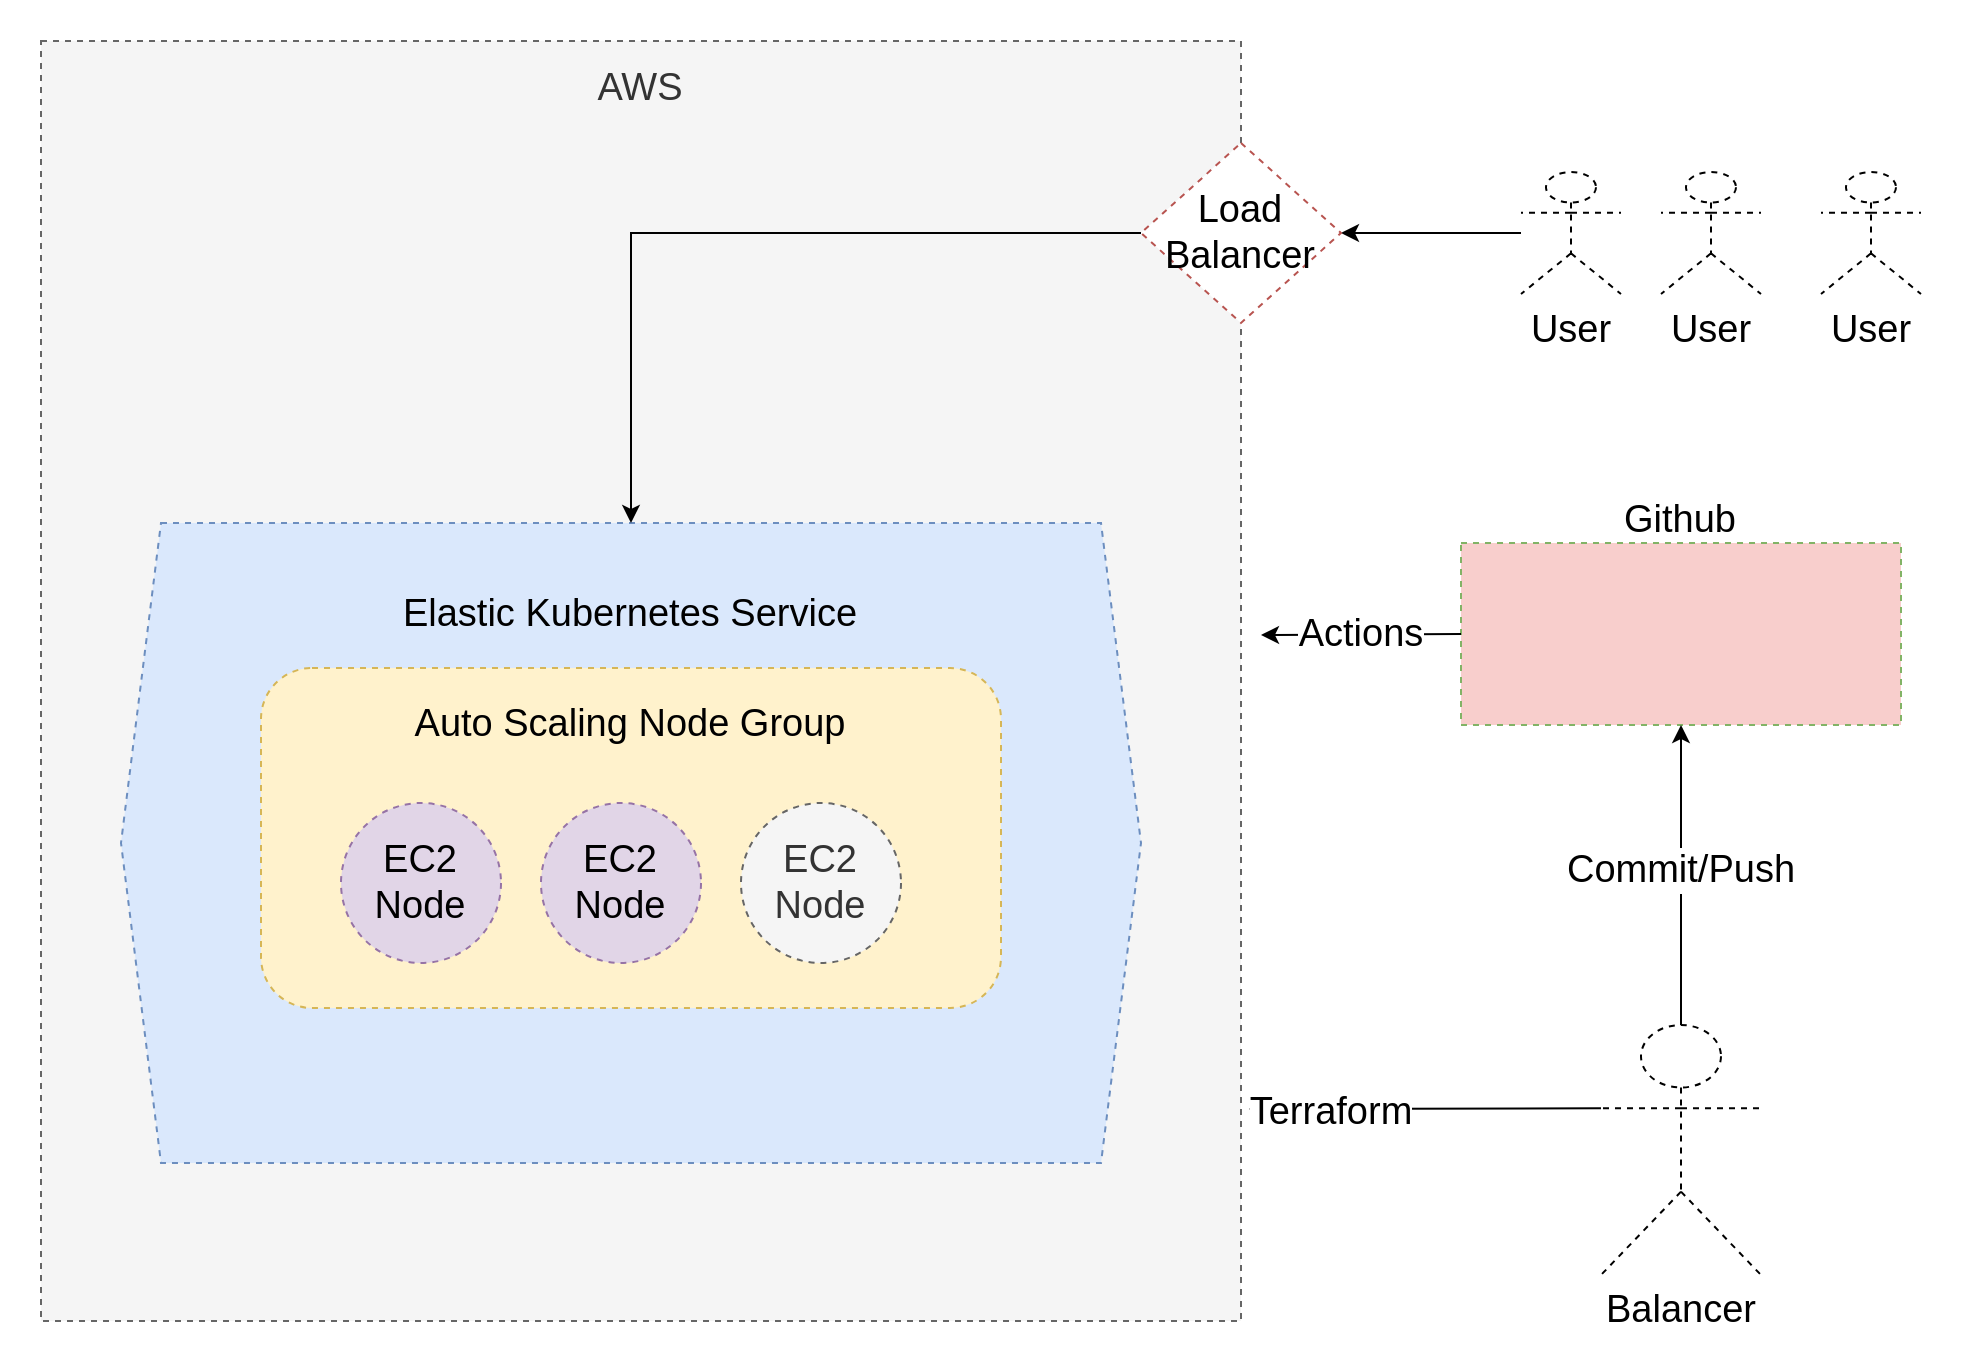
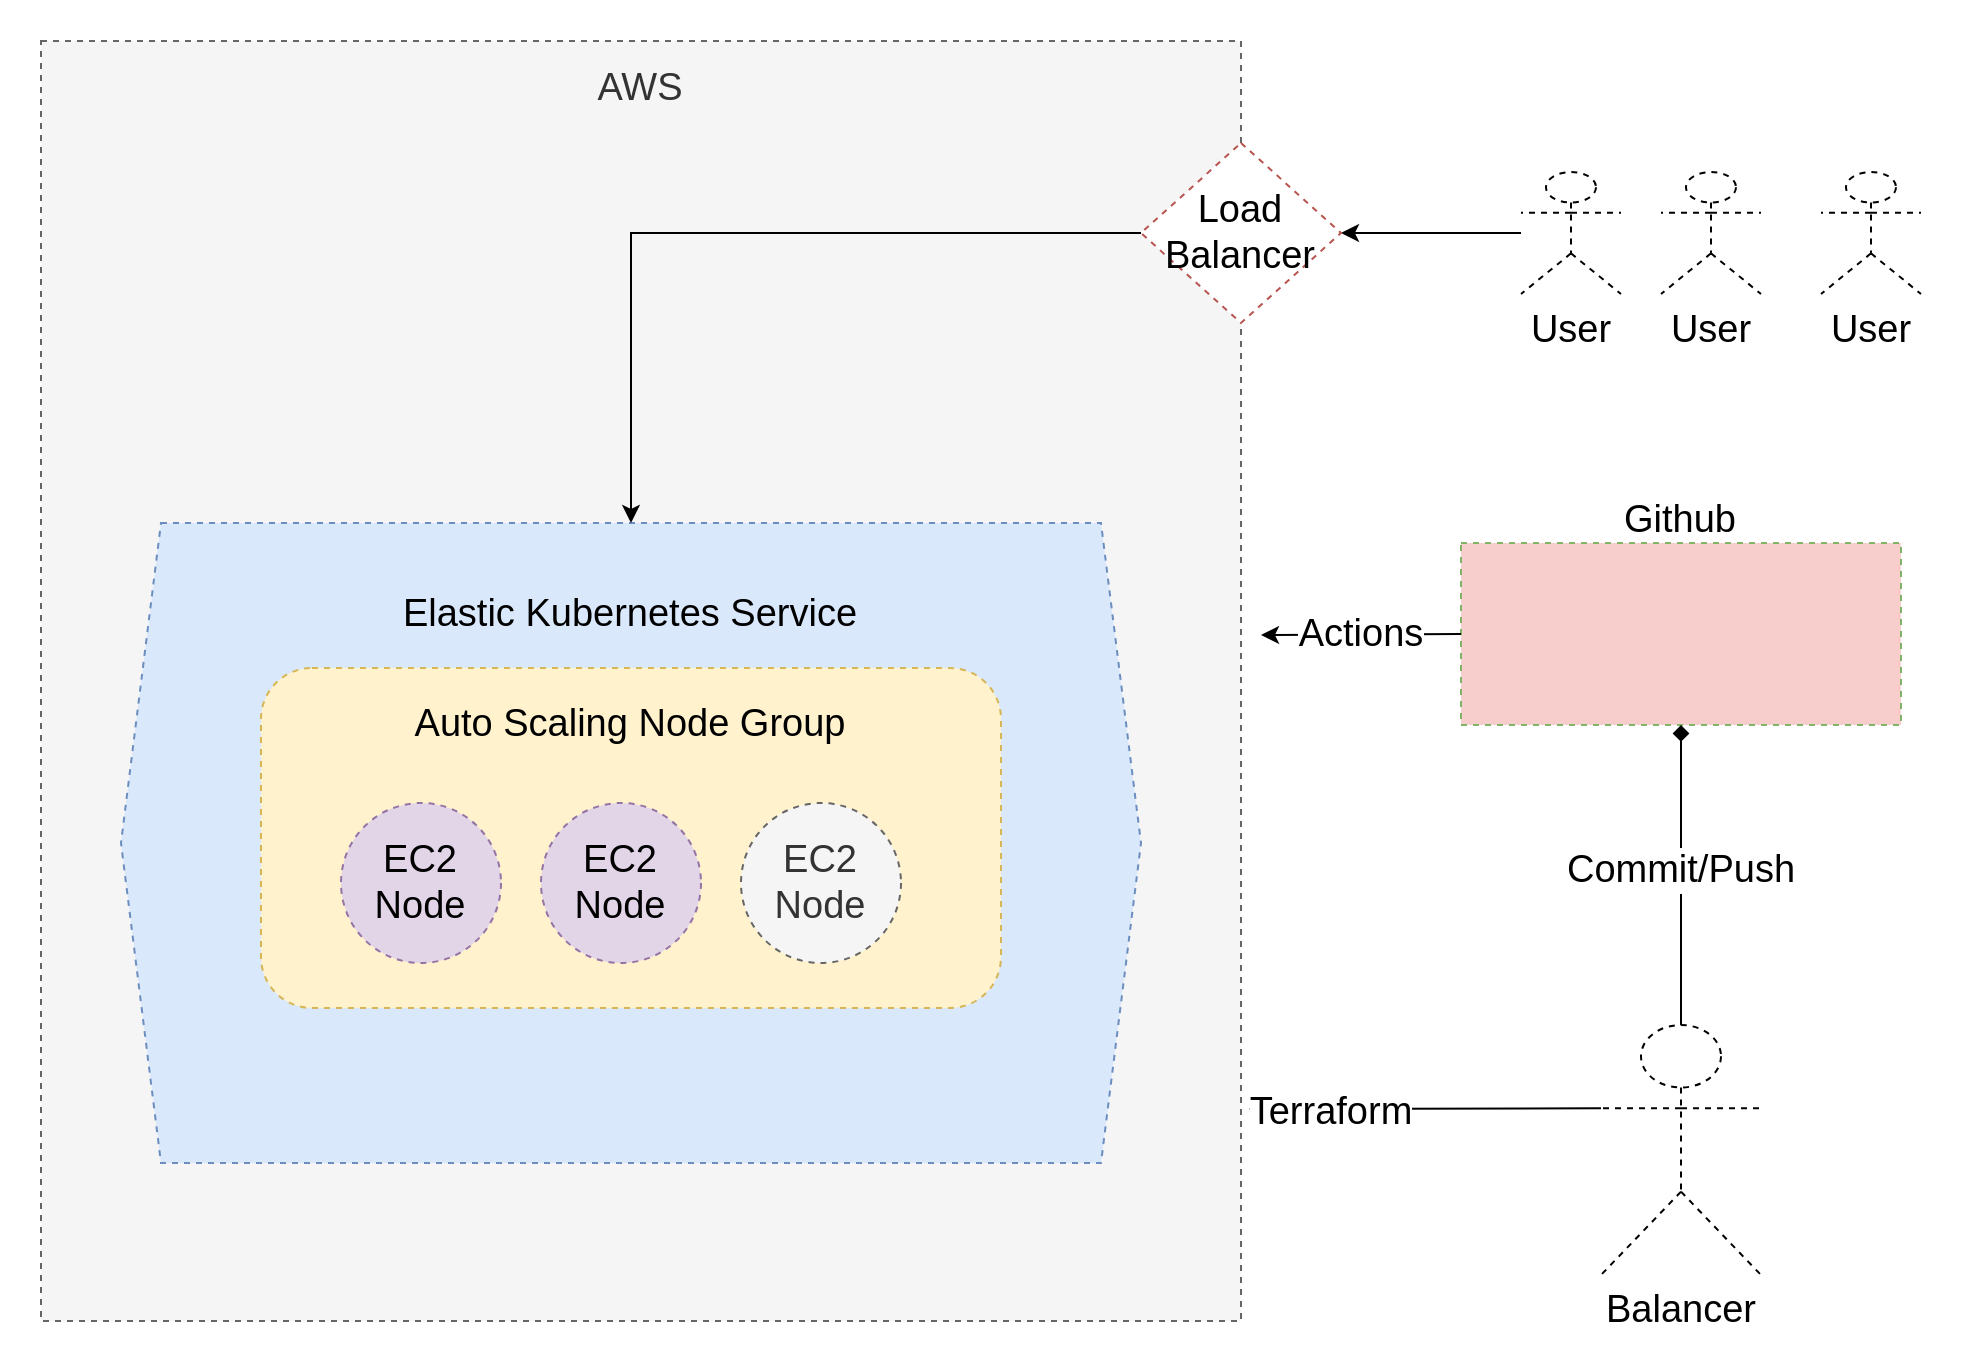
edge "Balancer" -> "Github": arrowhead classic -> diamond
